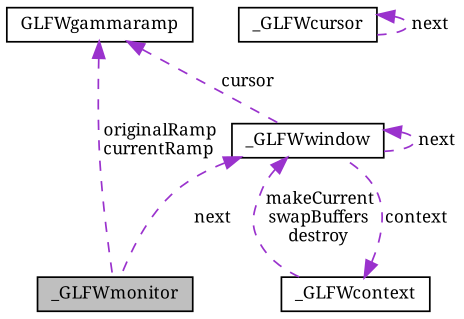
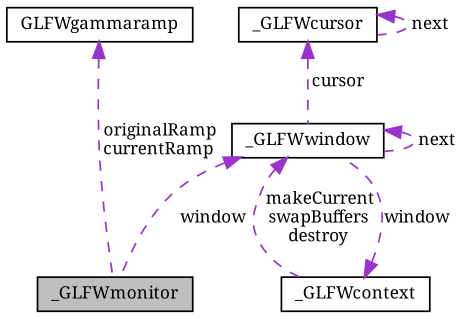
edge "_GLFWwindow" -> "GLFWgammaramp": now "_GLFWwindow" -> "_GLFWcursor"
edge "_GLFWmonitor" -> "_GLFWwindow": label " next" -> " window"
edge "_GLFWwindow" -> "_GLFWcontext": label " context" -> " window"
